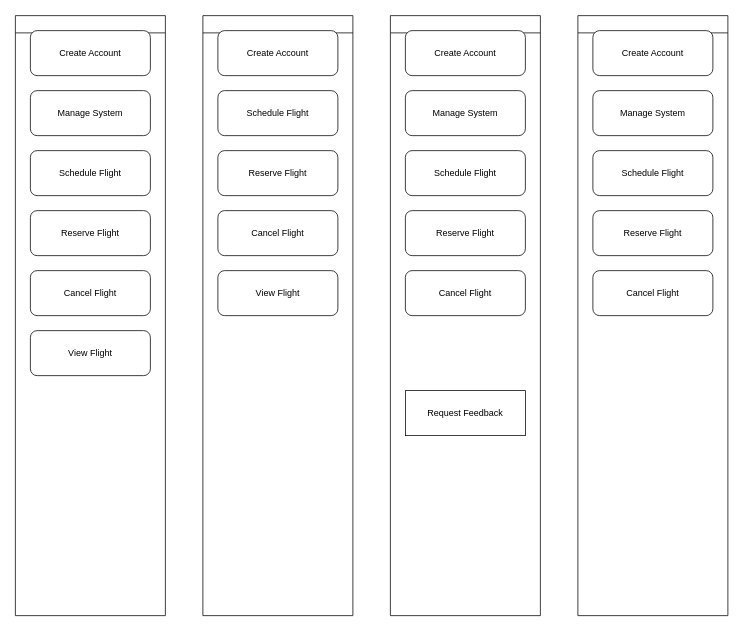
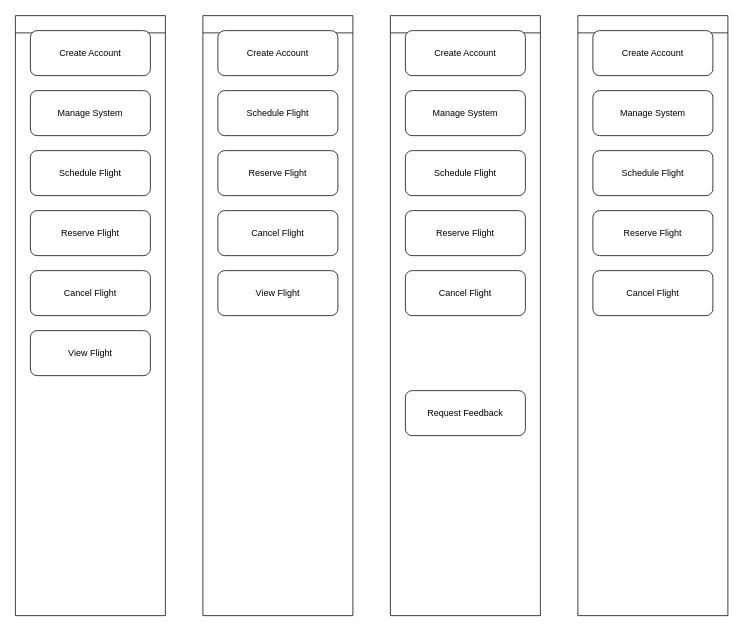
node "Request Feedback": shape rectangle -> rounded rectangle
